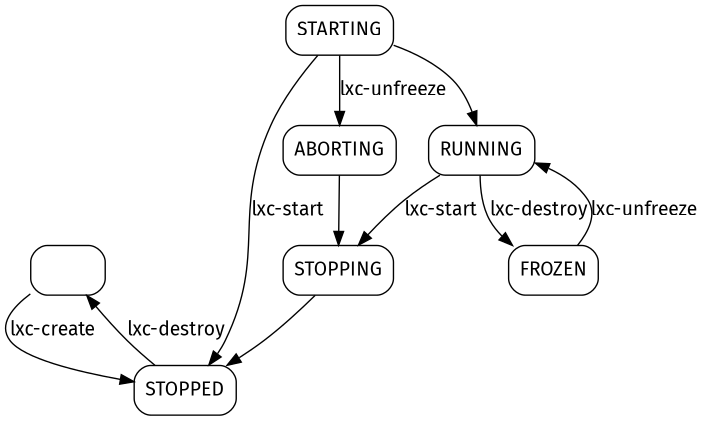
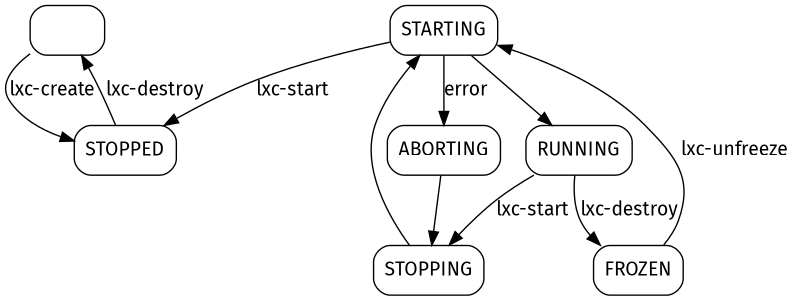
edge "STARTING" -> "ABORTING": label "lxc-unfreeze" -> "error"
edge "FROZEN" -> "RUNNING": now "FROZEN" -> "STARTING"
edge "STOPPING" -> "STOPPED": now "STOPPING" -> "STARTING"
